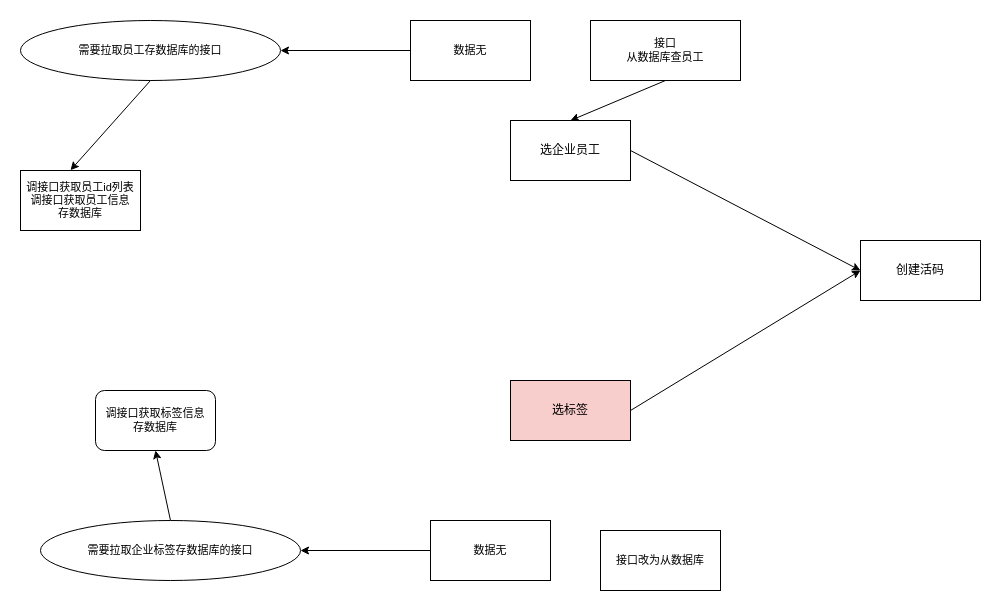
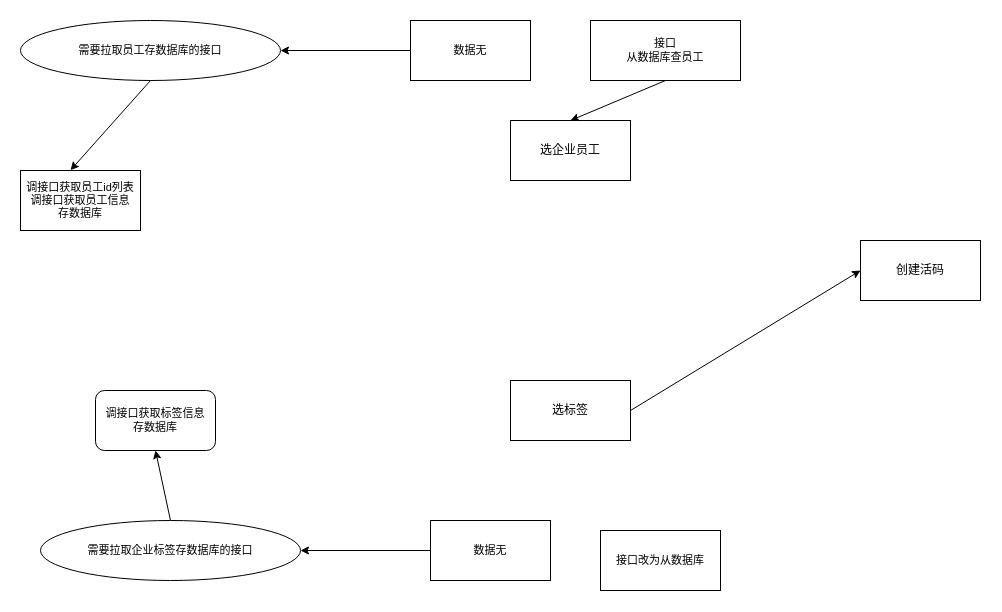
edge "选企业员工" -> "创建活码": removed
node "选标签": fillcolor #f8cecc -> #ffffff
